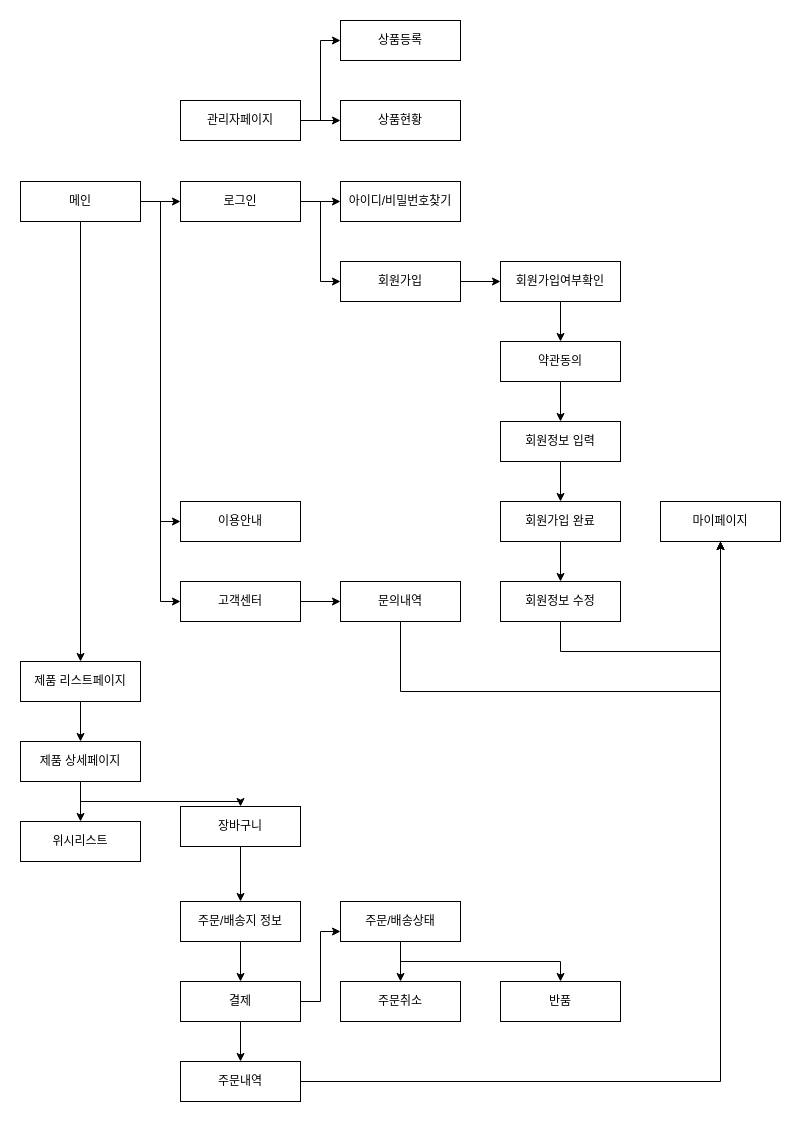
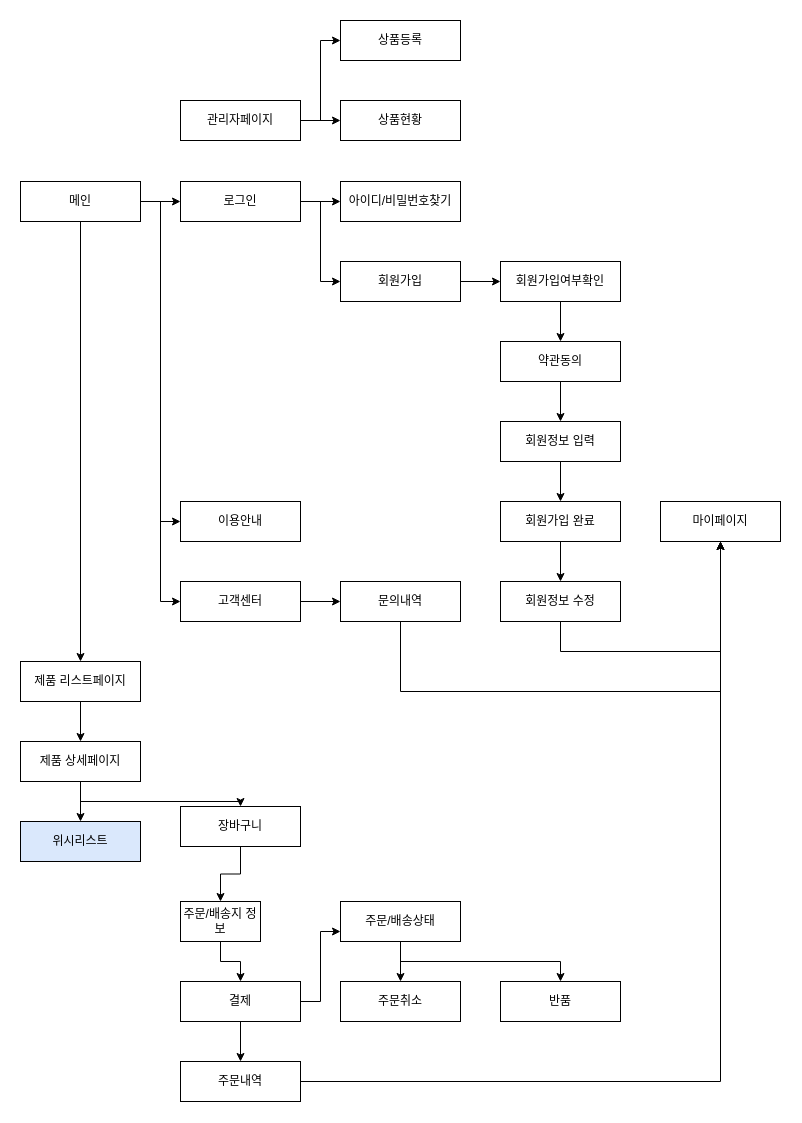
node "위시리스트": fillcolor #ffffff -> #dae8fc
node "주문/배송지 정보": size 120x40 -> 80x40
